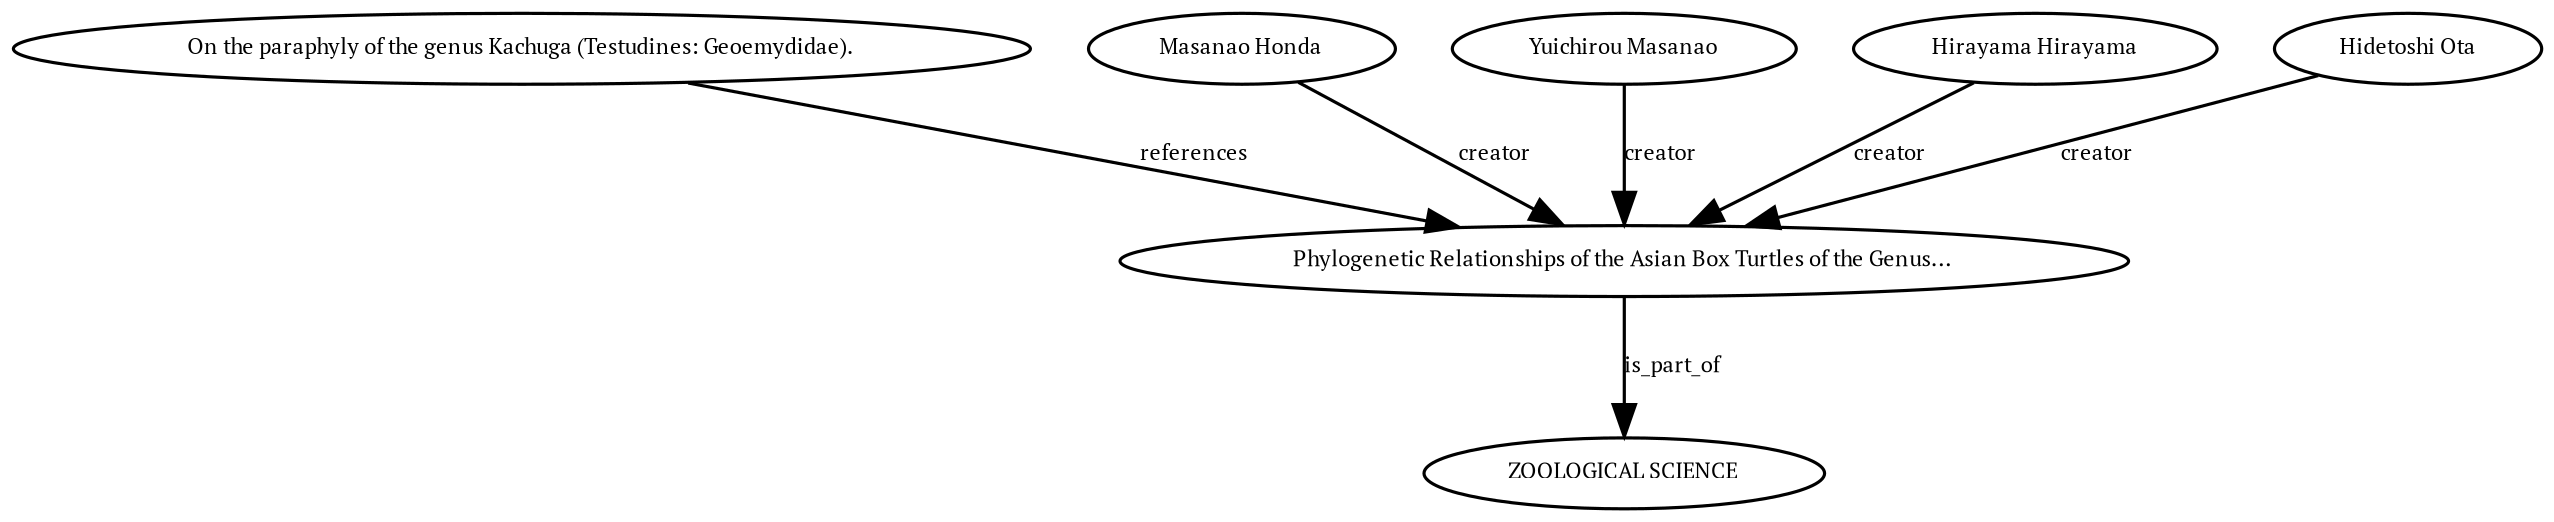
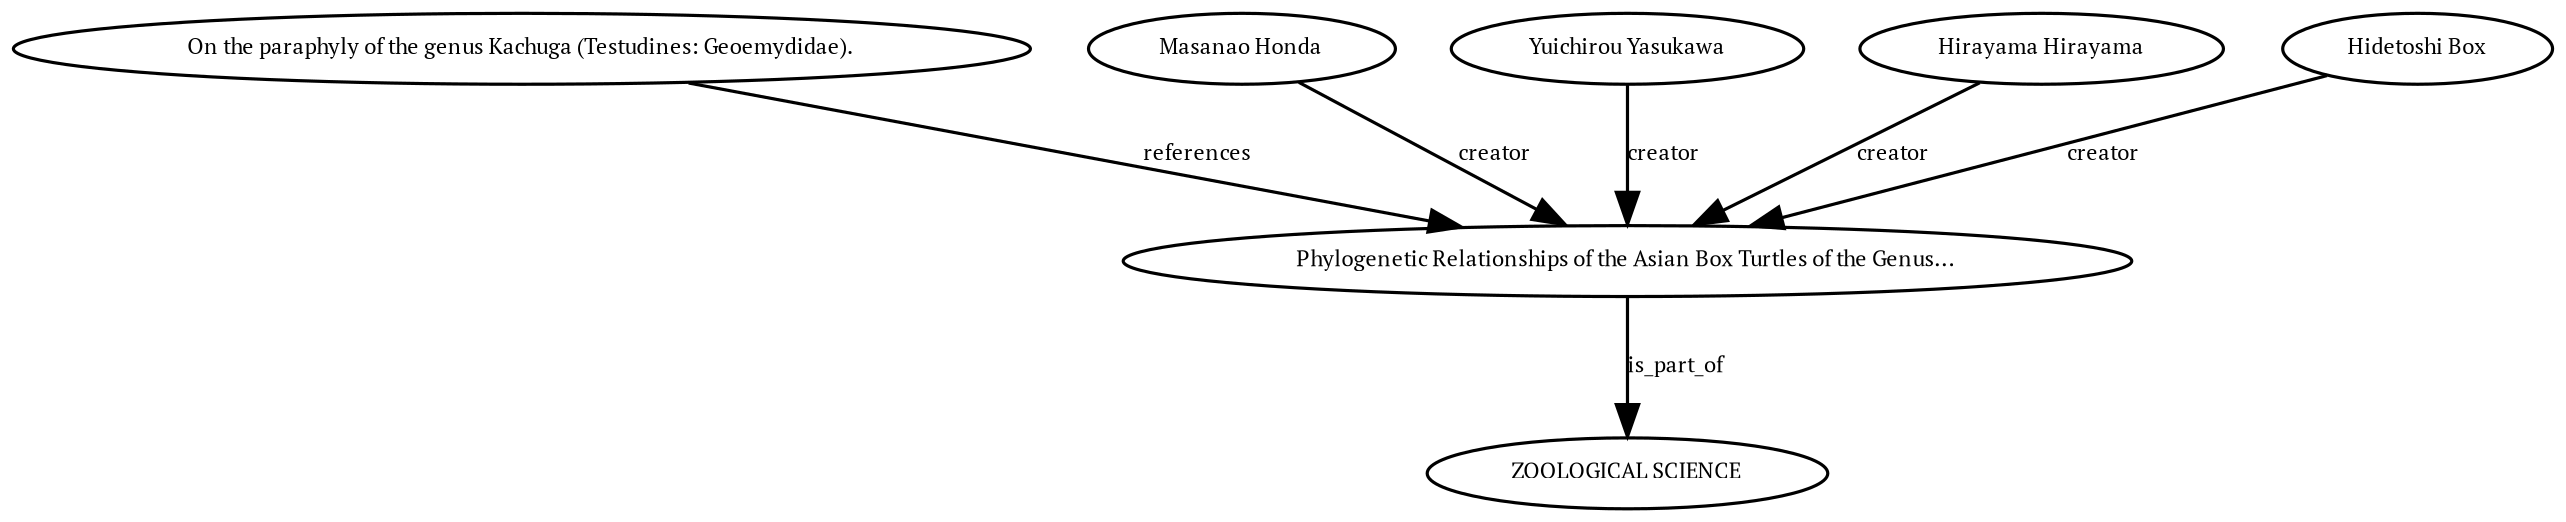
node "Yuichirou Masanao": label "Yuichirou Masanao" -> "Yuichirou Yasukawa"
node "Hidetoshi Ota": label "Hidetoshi Ota" -> "Hidetoshi Box"
